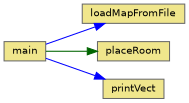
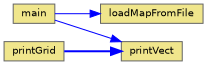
node "printGrid": added
node "placeRoom": removed
